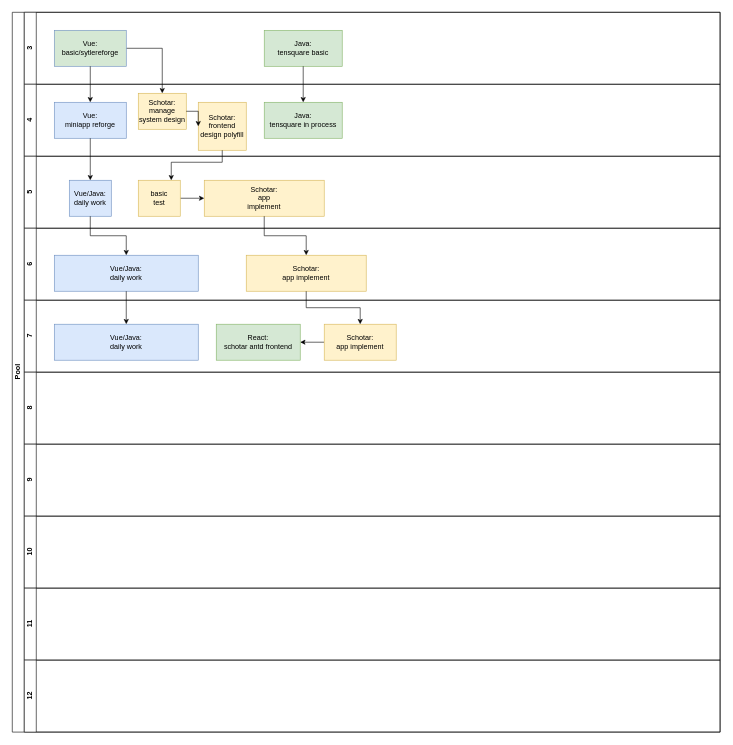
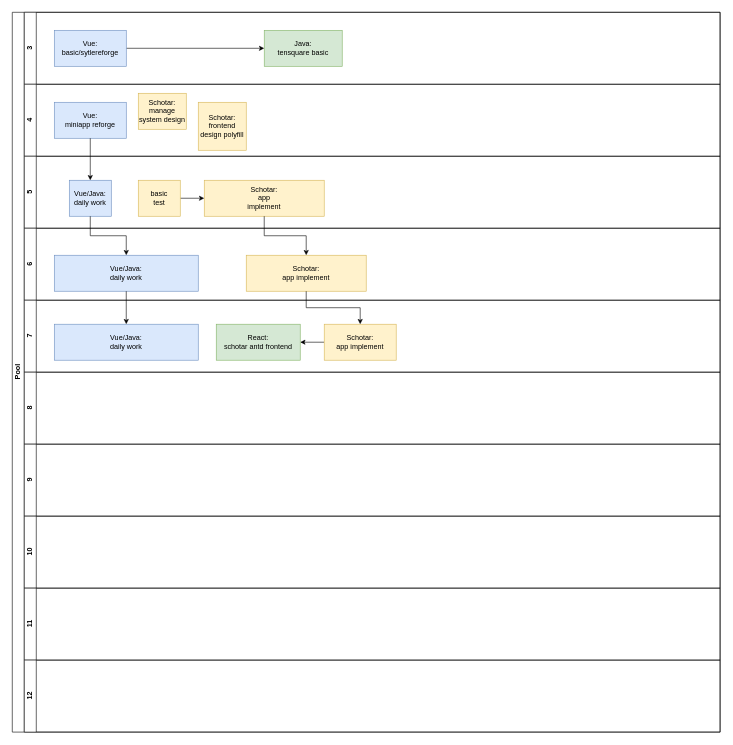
node "Vue: basic/sytlereforge": fillcolor #d5e8d4 -> #dae8fc
edge "Vue: basic/sytlereforge" -> "Schotar: manage system design": now "Vue: basic/sytlereforge" -> "Java: tensquare basic"
edge "Vue: basic/sytlereforge" -> "Vue: miniapp reforge": removed
edge "Java: tensquare basic" -> "Java: tensquare in process": removed
edge "Schotar: manage system design" -> "Schotar: frontend design polyfill": removed
node "Java: tensquare in process": removed
edge "Schotar: frontend design polyfill" -> "basic test": removed
